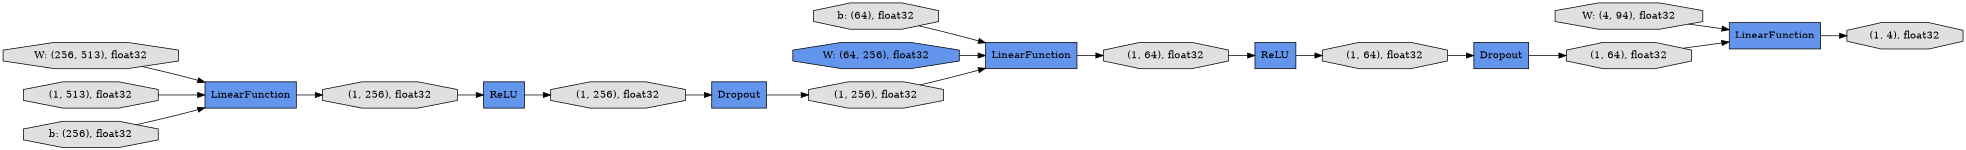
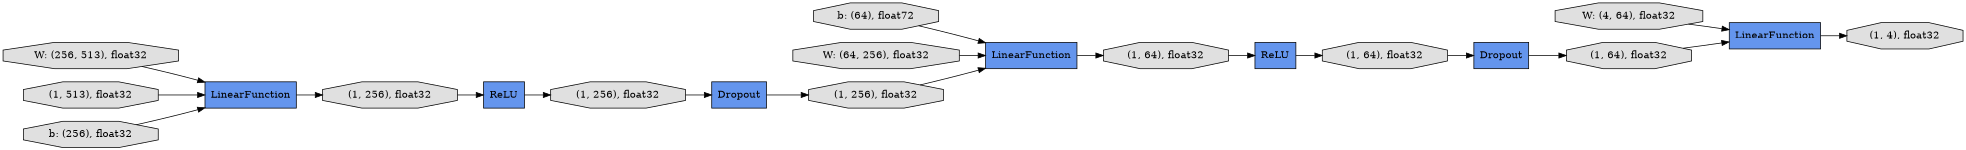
node "b: (64), float32": label "b: (64), float32" -> "b: (64), float72"
node "W: (4, 94), float32": label "W: (4, 94), float32" -> "W: (4, 64), float32"
node "W: (64, 256), float32": fillcolor #6495ed -> #e0e0e0
